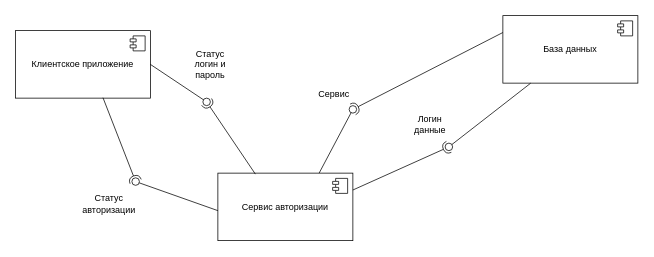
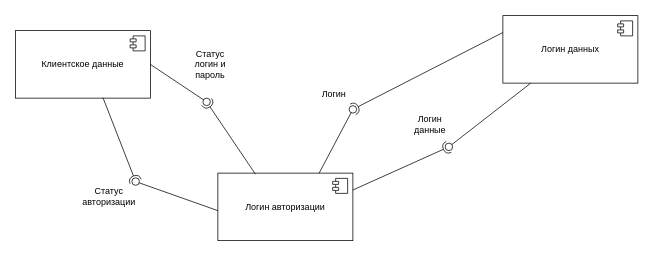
node "База данных": label "База данных" -> "Логин данных"
node "Клиентское приложение": label "Клиентское приложение" -> "Клиентское данные"
node "Сервис": label "Сервис" -> "Логин"
node "Статус авторизации": moved (109, 204) -> (109, 196)
node "Сервис авторизации": label "Сервис авторизации" -> "Логин авторизации"
